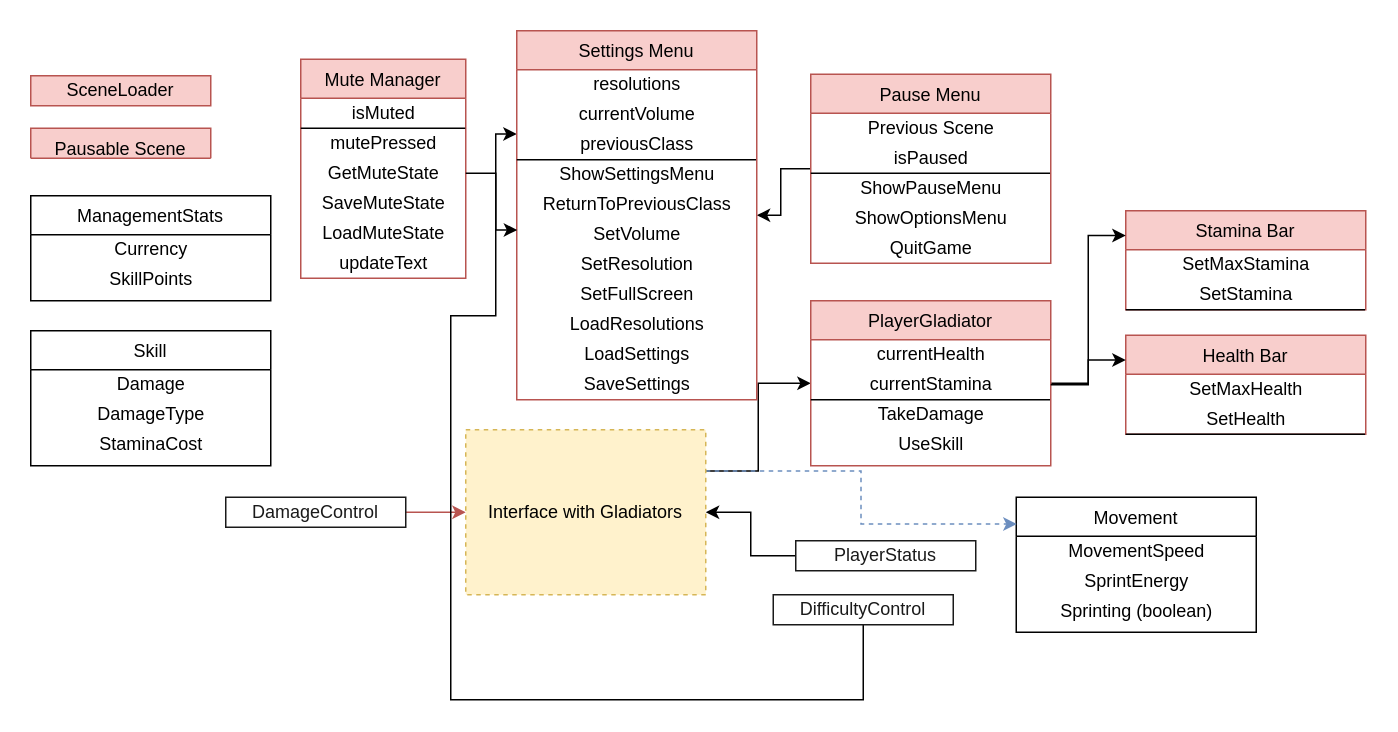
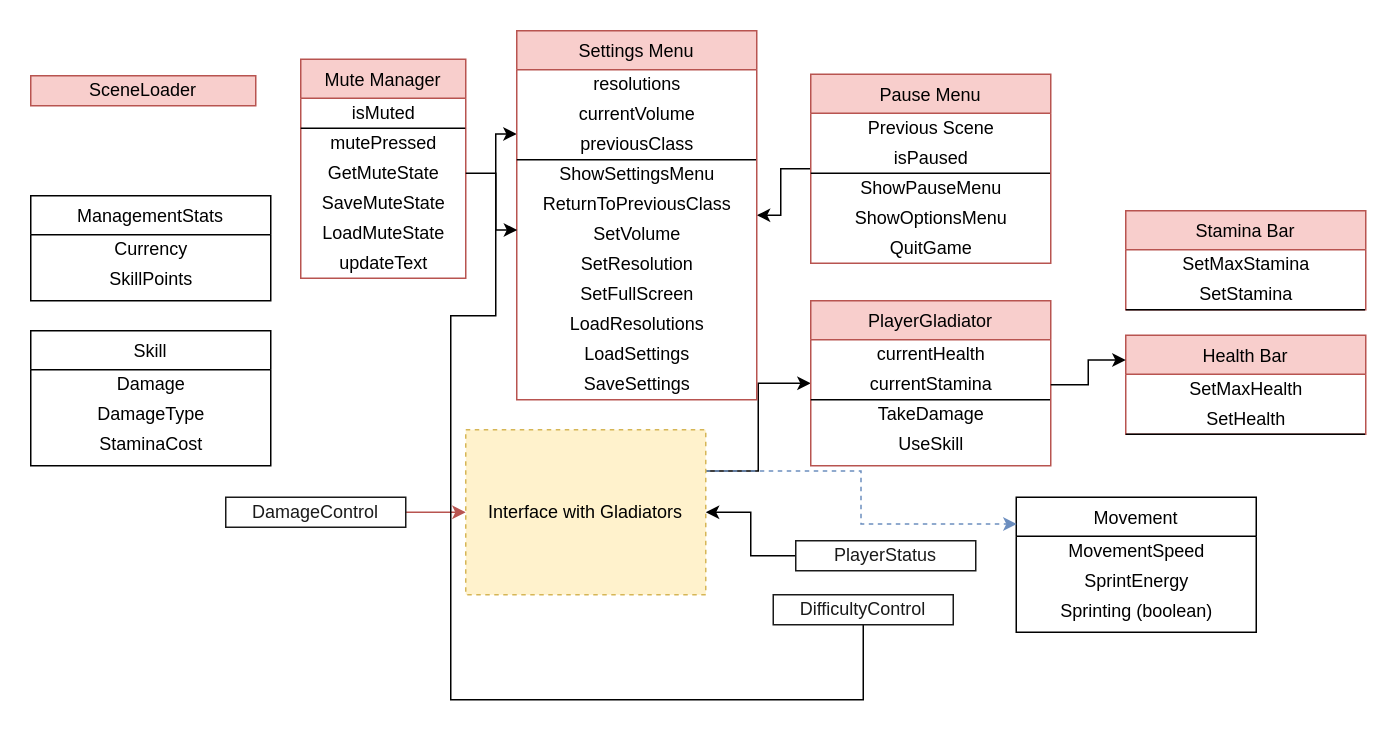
node "SceneLoader": size 180x30 -> 225x30
node "Pausable Scene": removed
edge "PlayerGladiator" -> "Stamina Bar": removed
